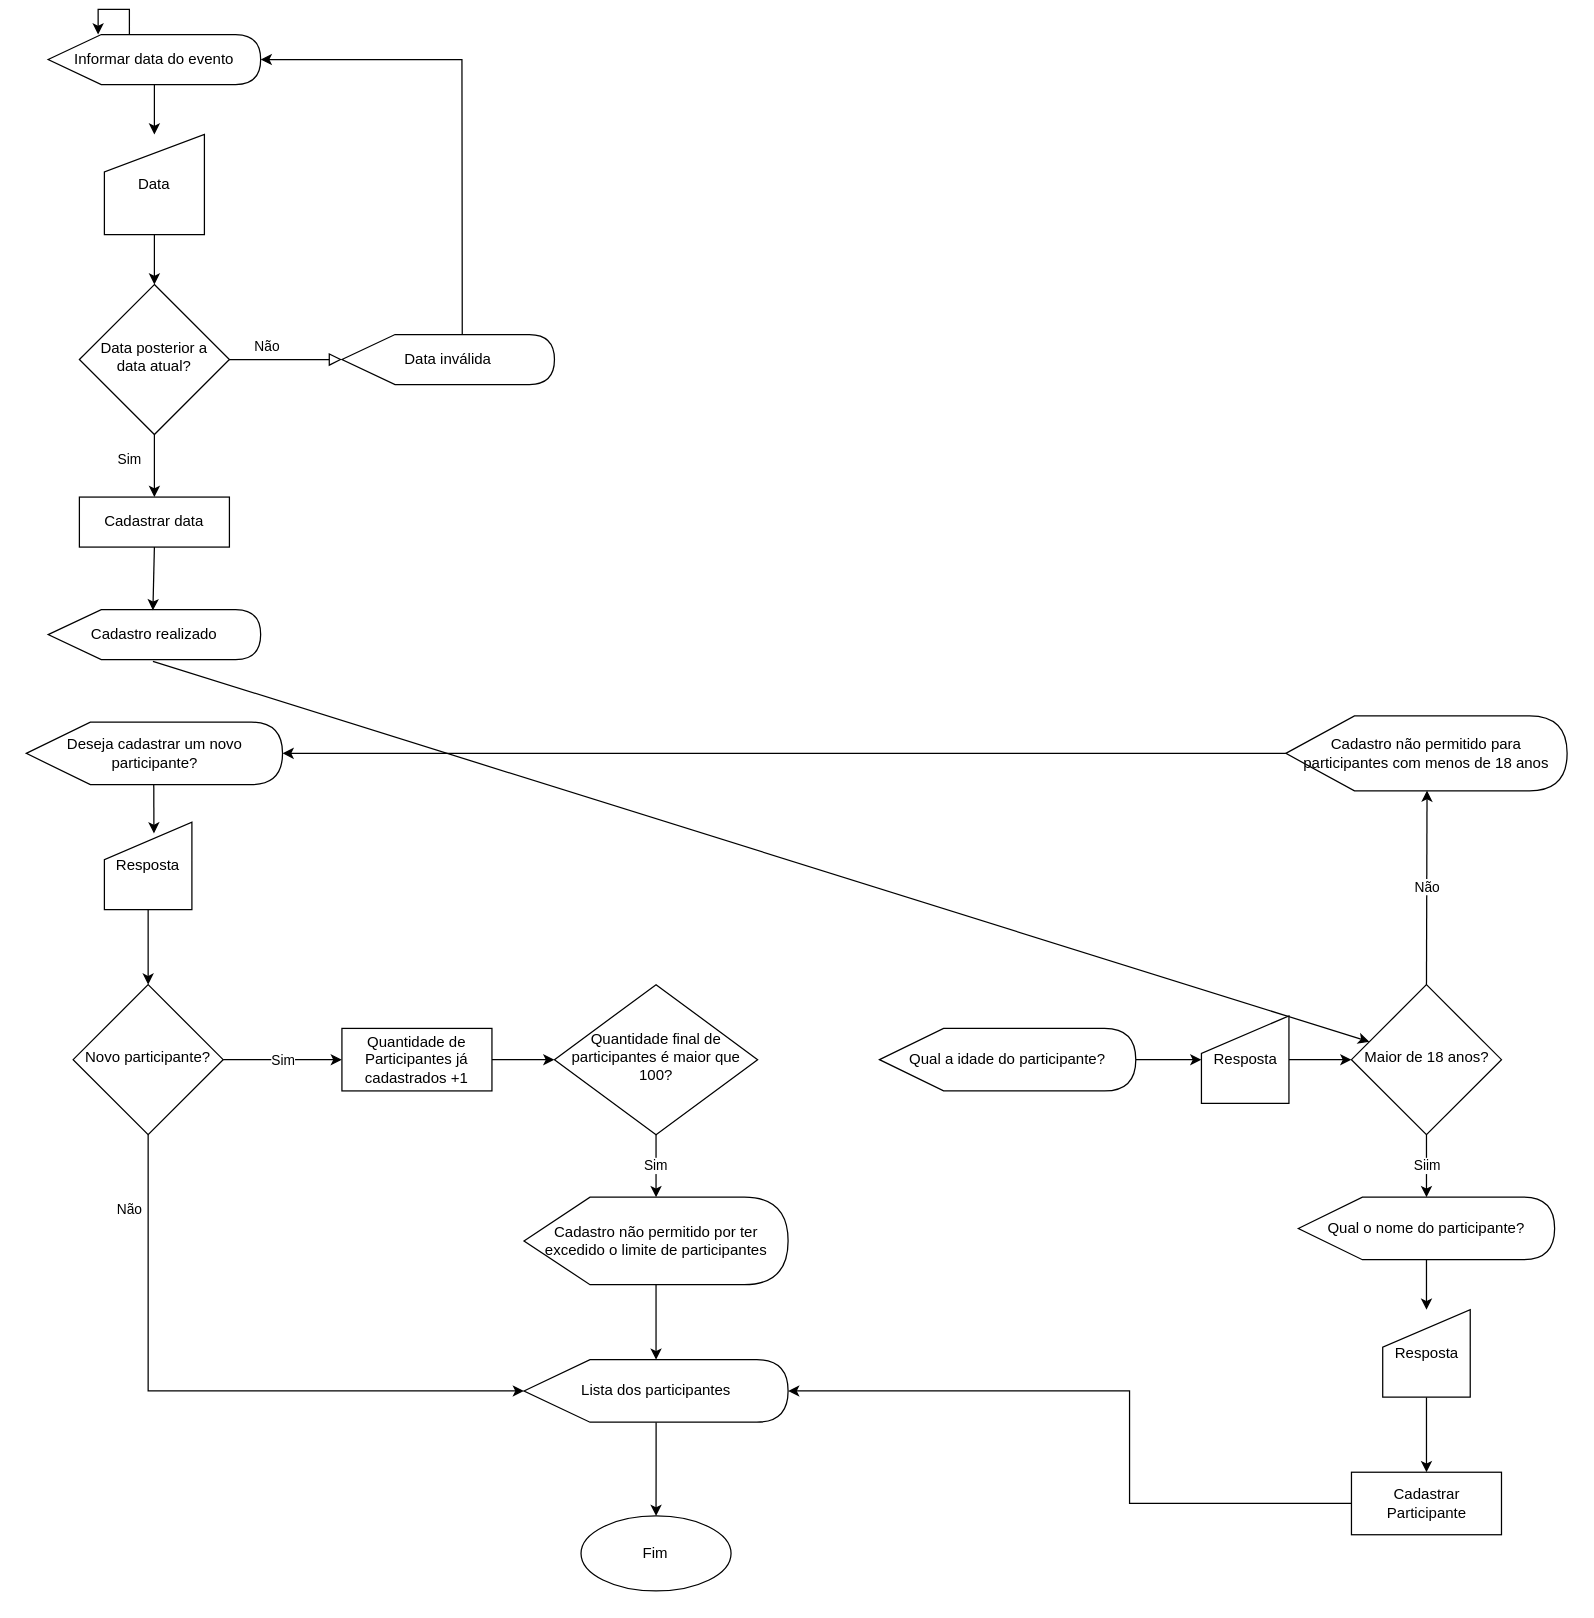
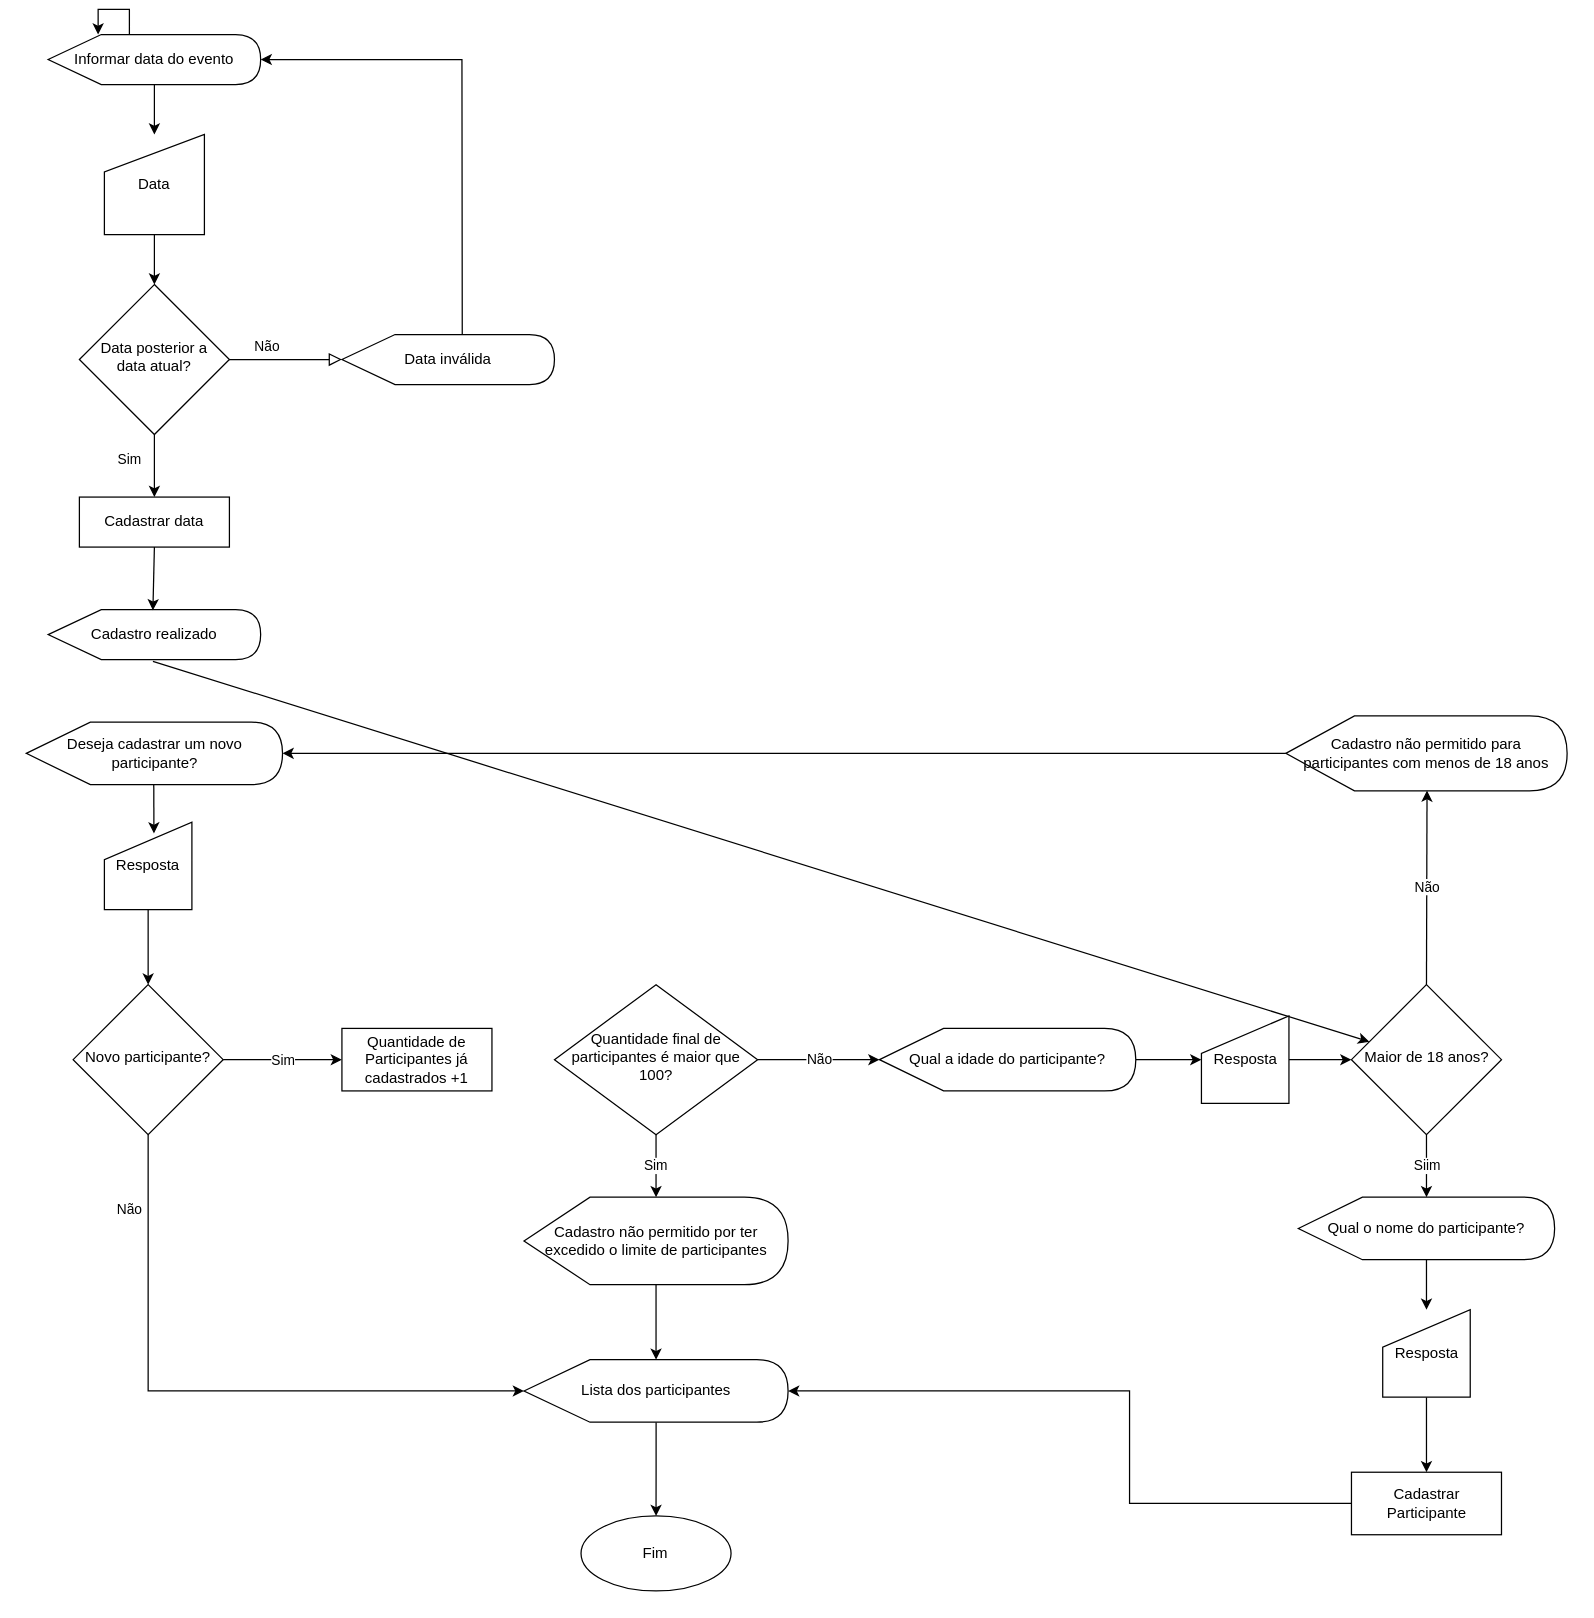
edge "Quantidade de Participantes já cadastrados +1" -> "Quantidade final de participantes é maior que 100?": removed
edge "Quantidade final de participantes é maior que 100?" -> "Qual a idade do participante?": added, label "Não"
